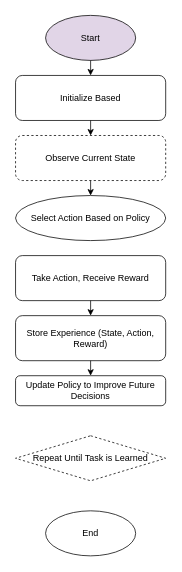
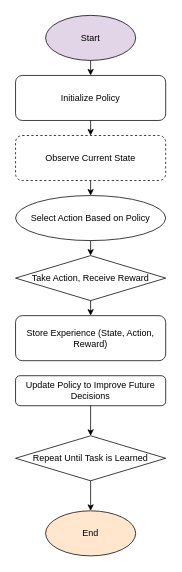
node "Initialize Based": label "Initialize Based" -> "Initialize Policy"
edge "Select Action Based on Policy" -> "Take Action, Receive Reward": added
node "Take Action, Receive Reward": shape rounded rectangle -> diamond
edge "Store Experience (State, Action, Reward)" -> "Update Policy to Improve Future Decisions": removed
edge "Update Policy to Improve Future Decisions" -> "Repeat Until Task is Learned": added
node "Repeat Until Task is Learned": style dashed -> solid
edge "Repeat Until Task is Learned" -> "End": added
node "End": fillcolor #ffffff -> #ffe6cc
